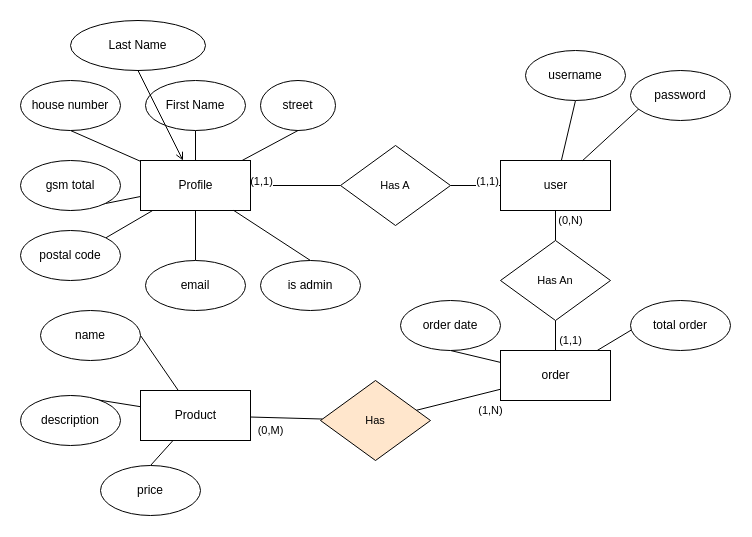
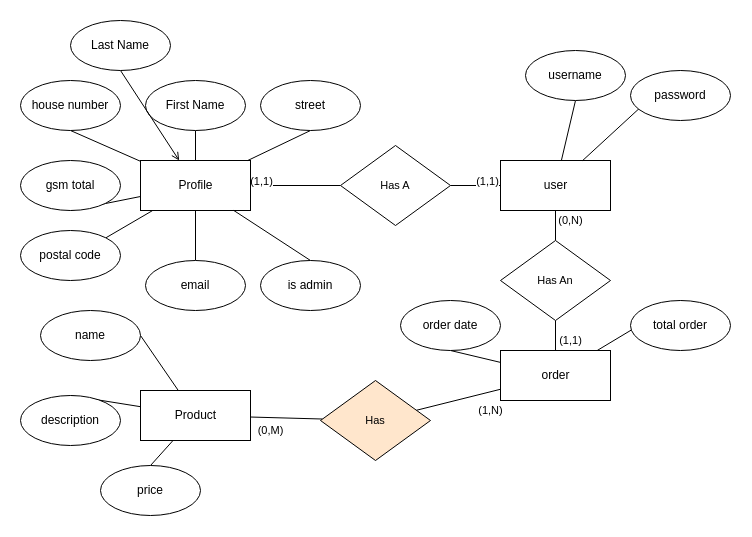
node "Last Name": size 135x50 -> 100x50
node "street": size 75x50 -> 100x50
